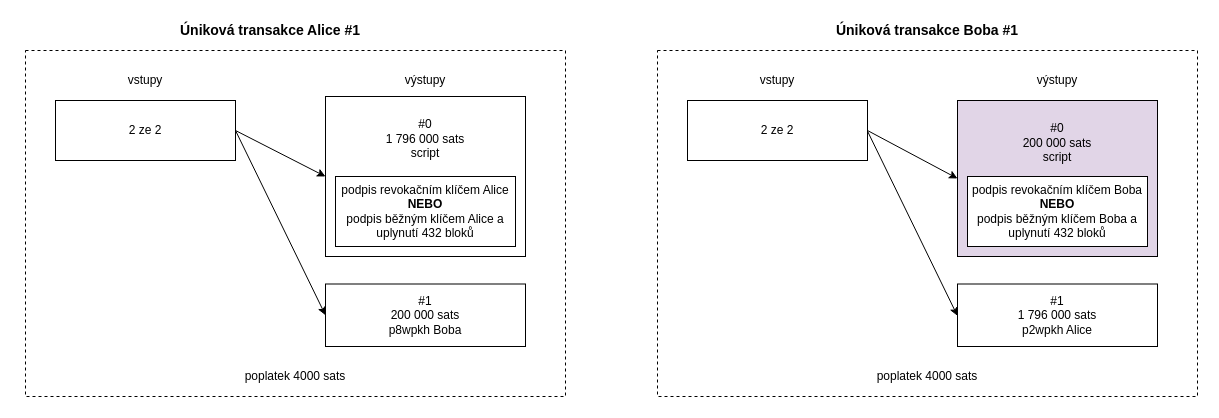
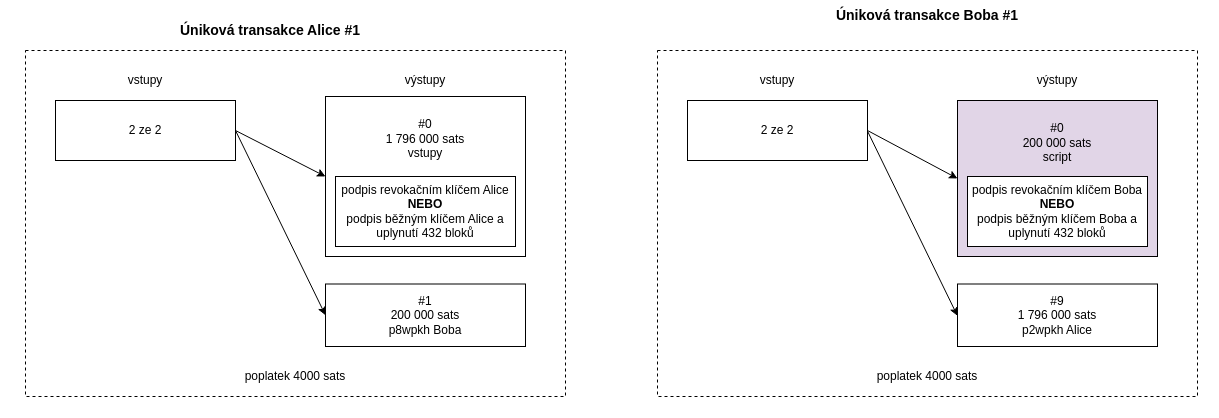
node "Úniková transakce Boba #1": moved (928, 31) -> (928, 16)
node "#0 1 796 000 sats script": label "#0 1 796 000 sats script" -> "#0 1 796 000 sats vstupy"
node "#1 1 796 000 sats p2wpkh Alice": label "#1 1 796 000 sats p2wpkh Alice" -> "#9 1 796 000 sats p2wpkh Alice"
